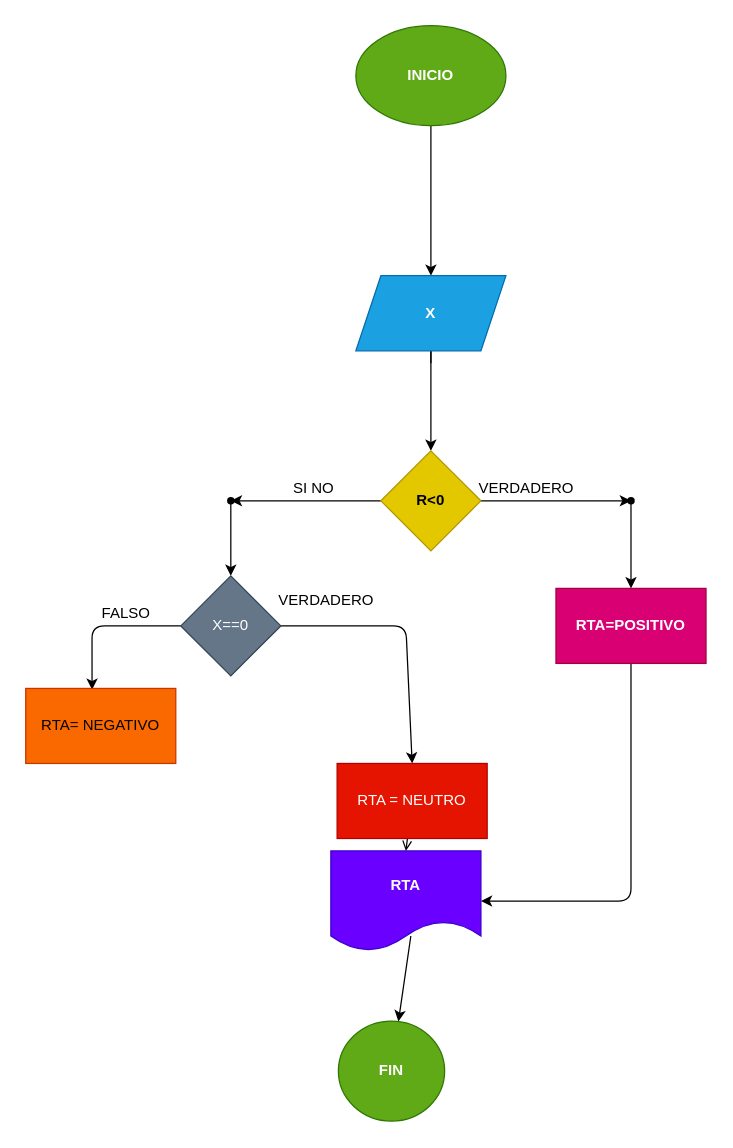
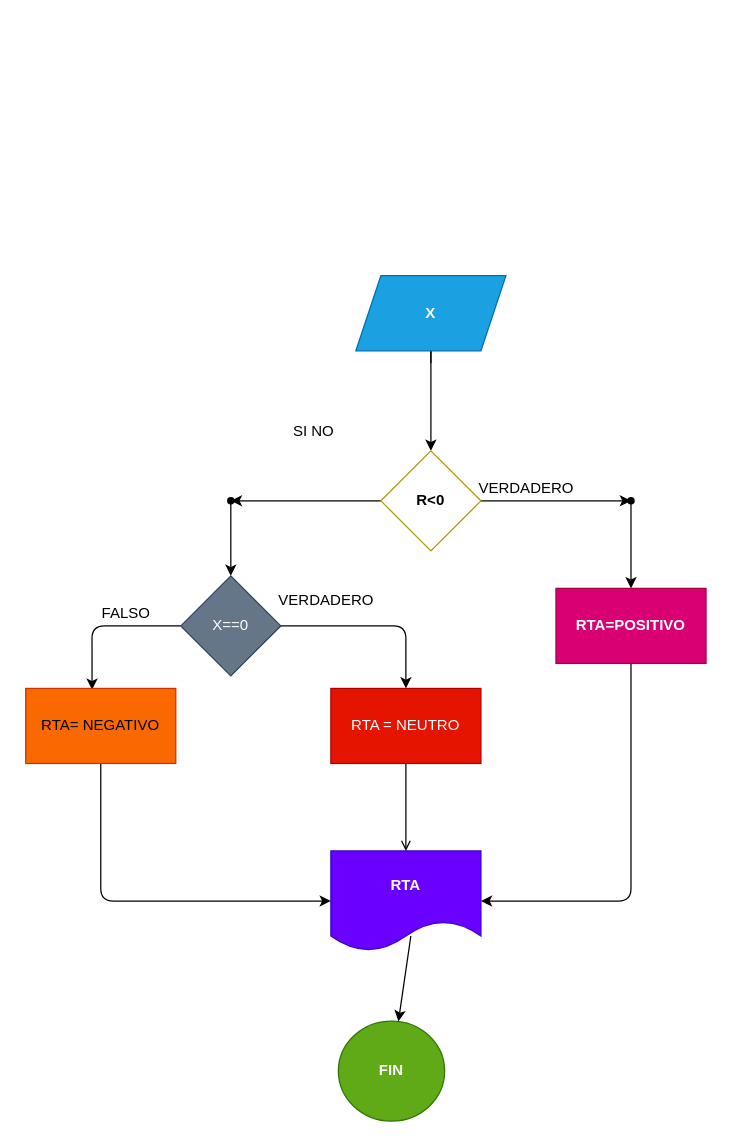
node "INICIO": removed
edge "INICIO" -> "X": removed
node "SI NO": moved (313, 488) -> (313, 432)
node "R<0": fillcolor #e3c800 -> #ffffff
node "RTA = NEUTRO": moved (412, 801) -> (406, 726)
edge "RTA= NEGATIVO" -> "RTA": added
